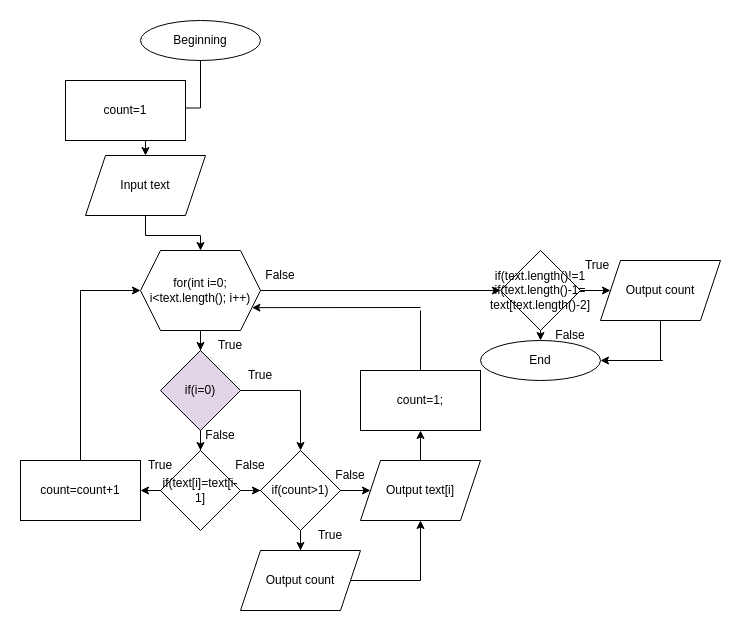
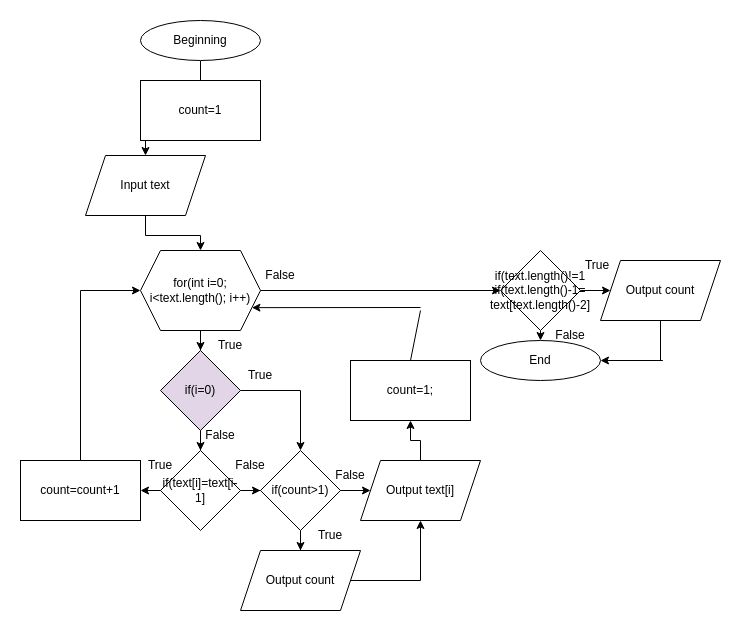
node "count=1": moved (126, 111) -> (201, 111)
node "count=1;": moved (421, 401) -> (411, 391)
